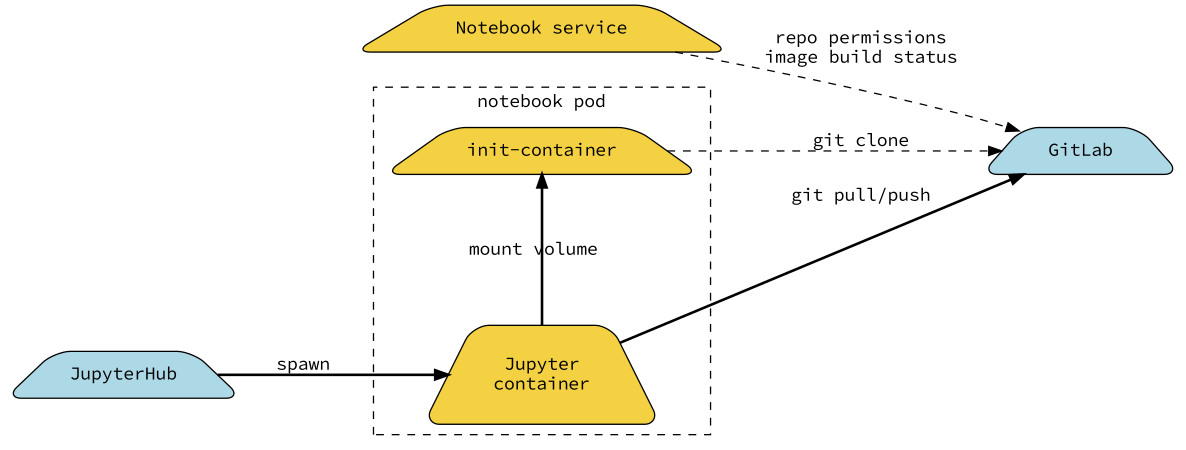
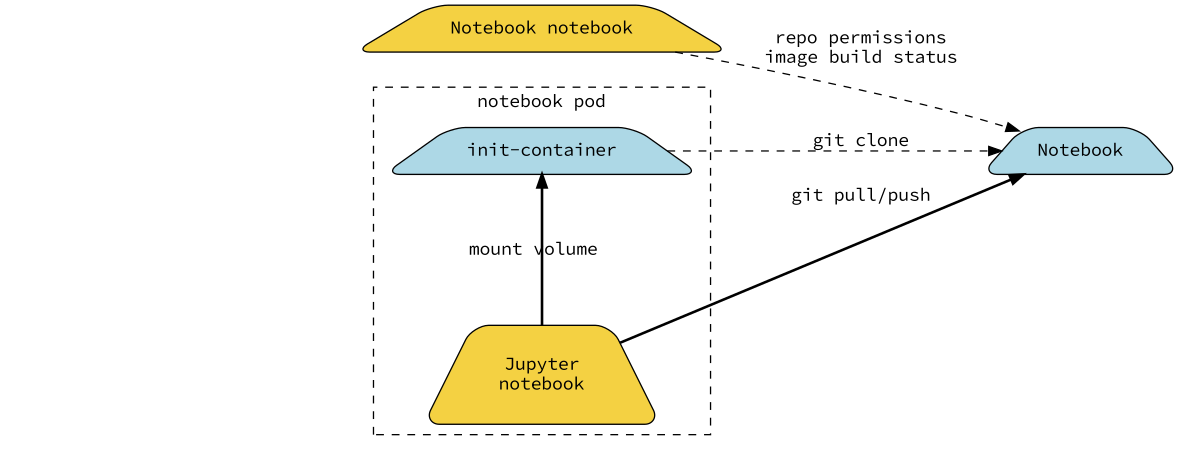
node "Notebook service": label "Notebook service" -> "Notebook notebook"
node "init-container": fillcolor #f4d142 -> lightblue
node "GitLab": label "GitLab" -> "Notebook"
node "JupyterHub": removed
node "Jupyter container": label "Jupyter container" -> "Jupyter notebook"
